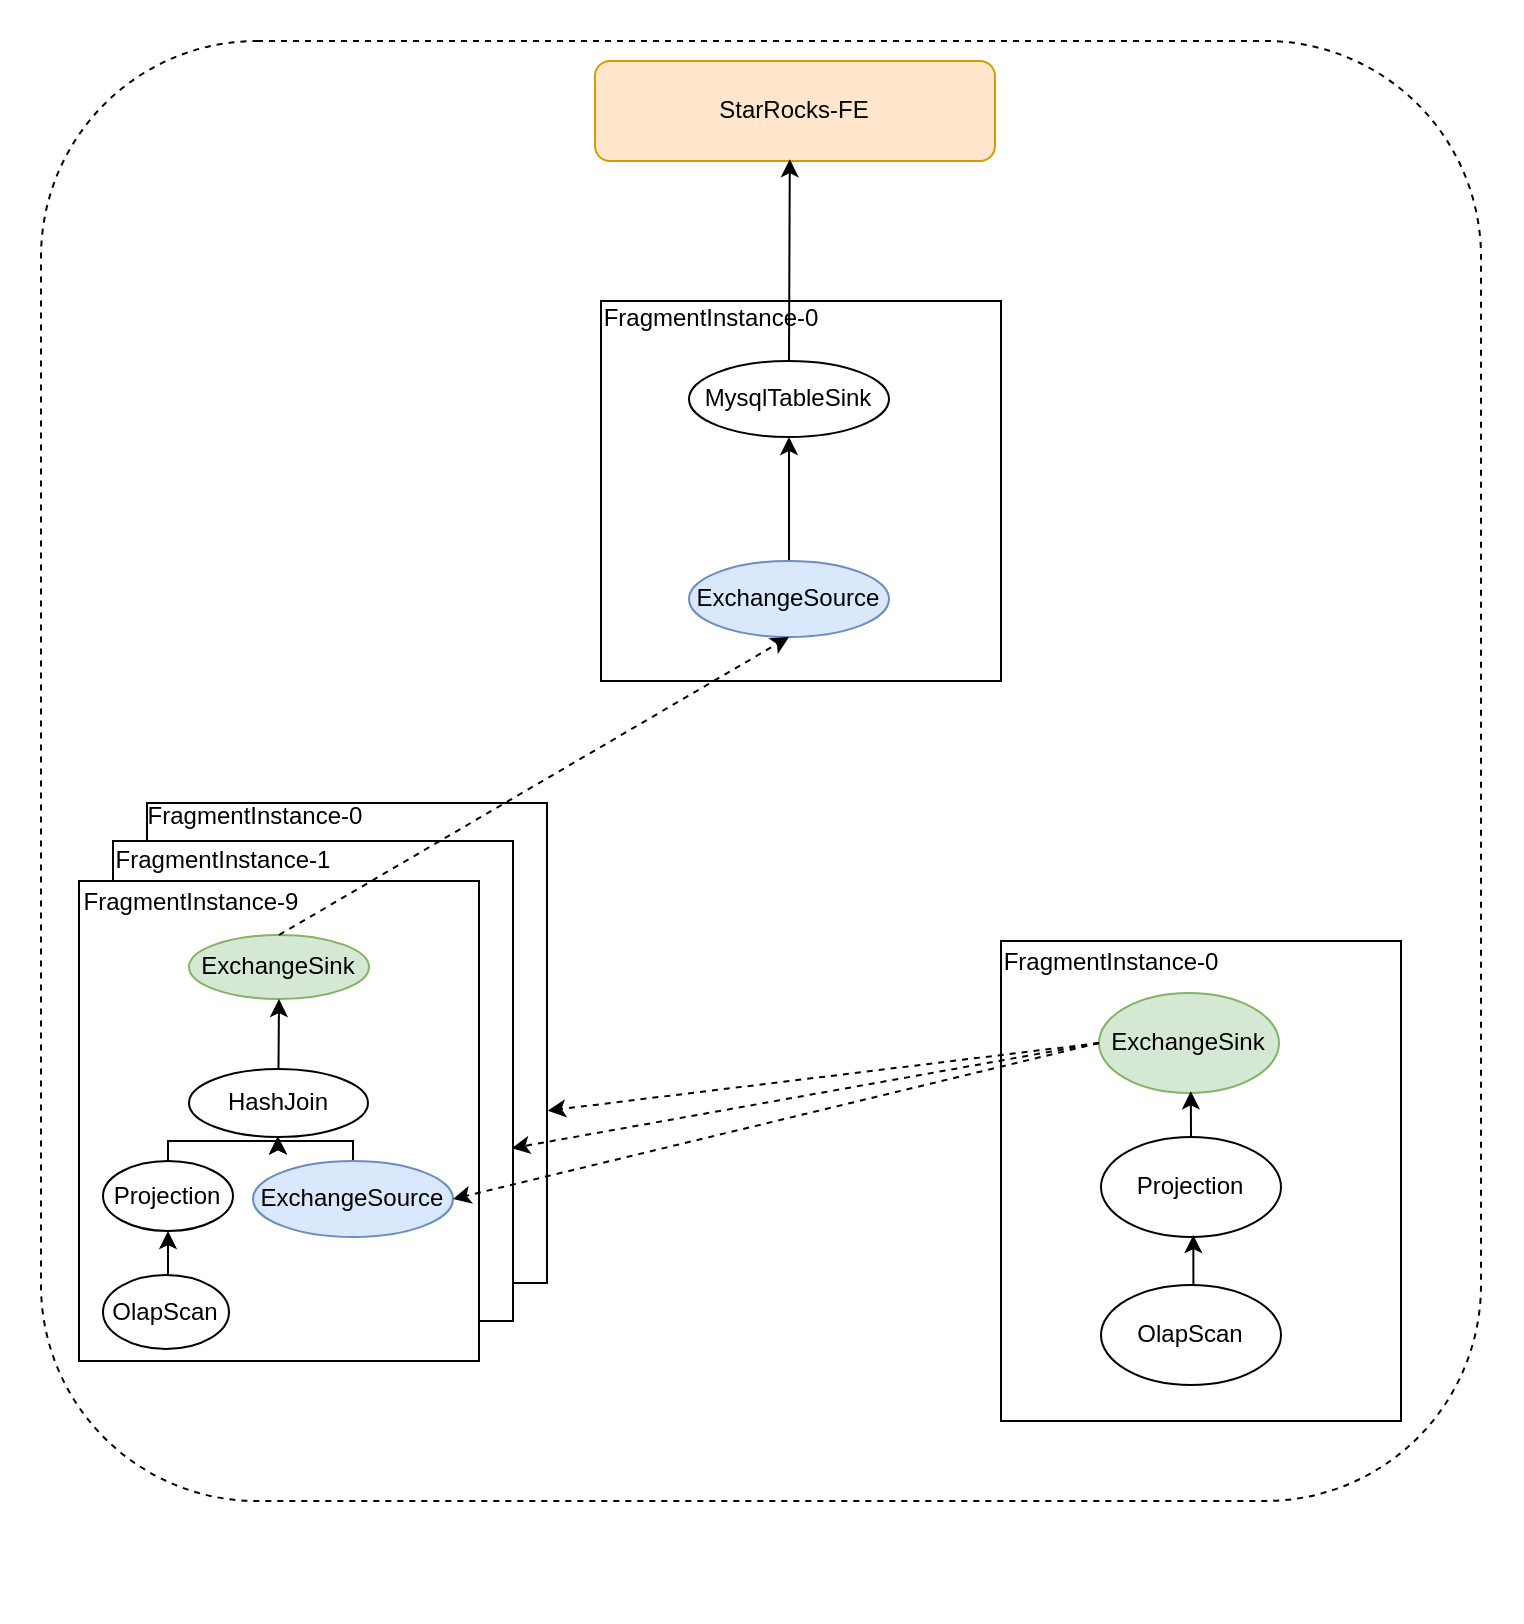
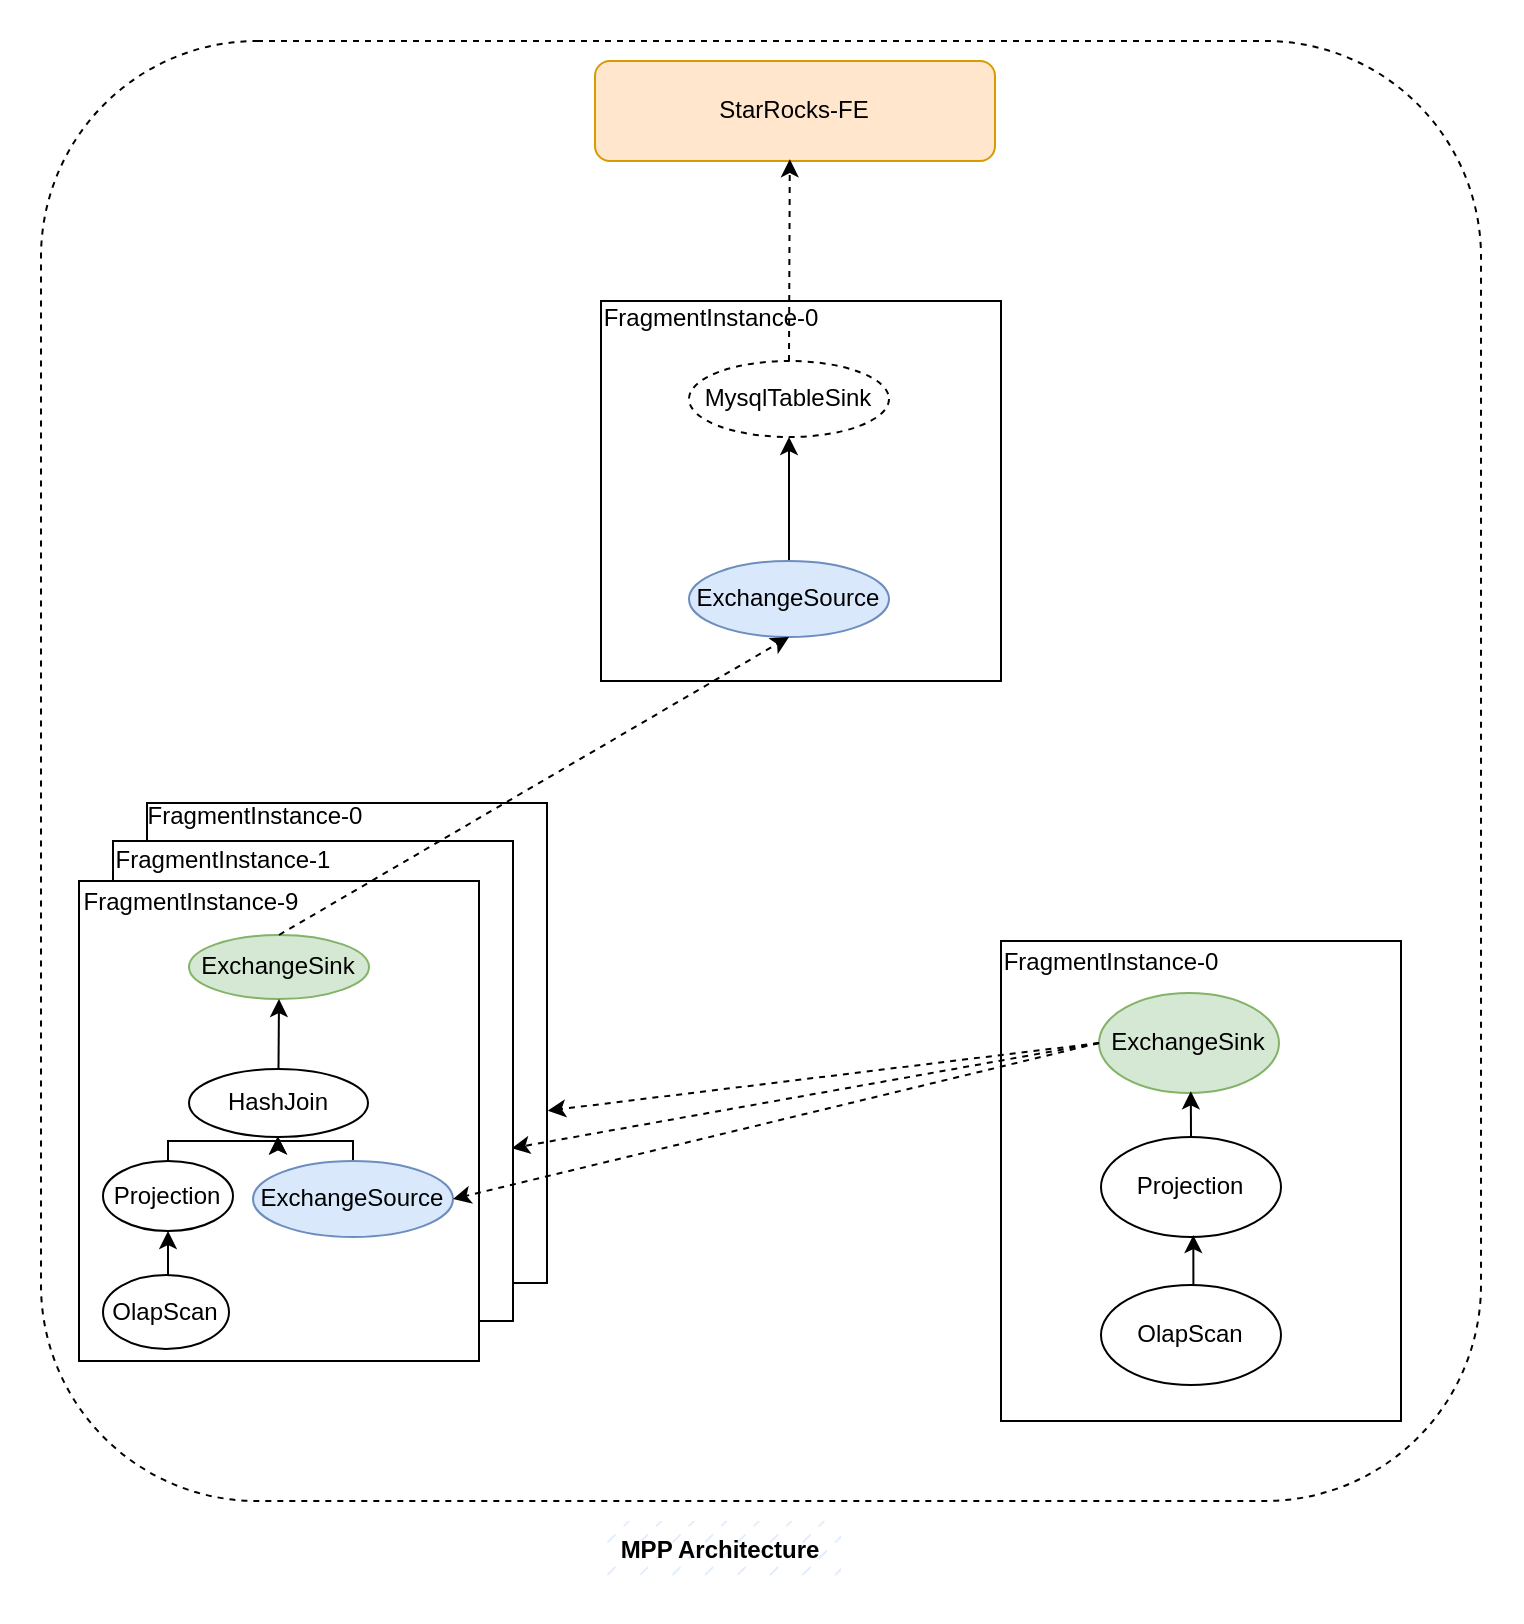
edge "MysqlTableSink" -> "StarRocks-FE": style solid -> dashed
node "MysqlTableSink": style solid -> dashed
node "MPP Architecture": added
